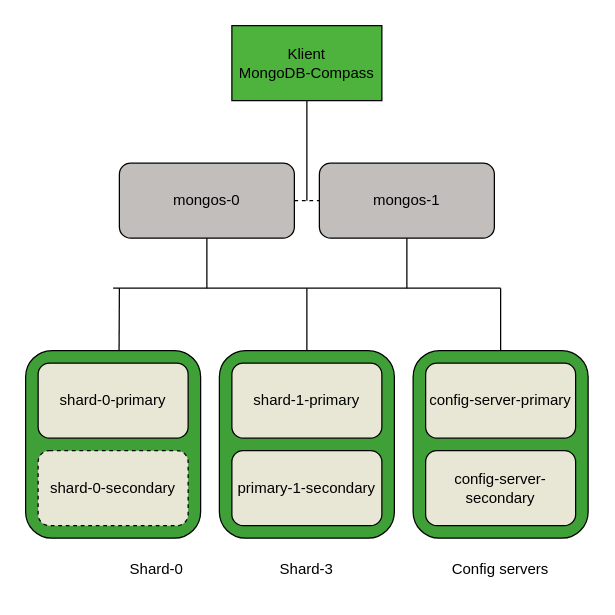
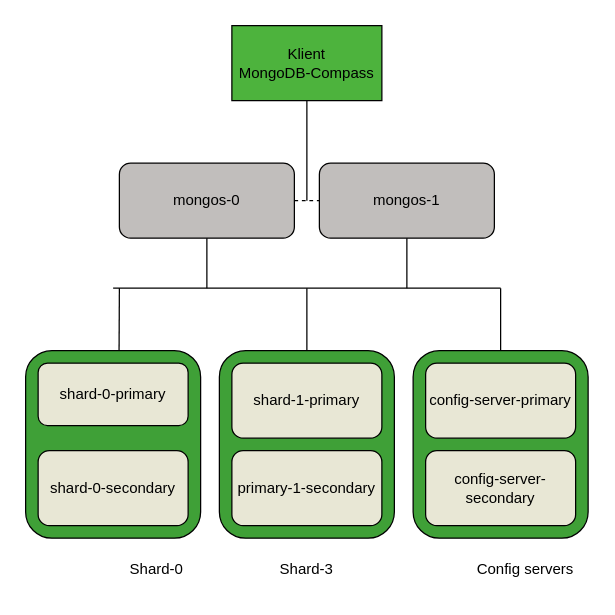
node "shard-0-primary": size 150x75 -> 150x63
node "shard-0-secondary": style dashed -> solid
node "Config servers": moved (501, 569) -> (526, 569)
